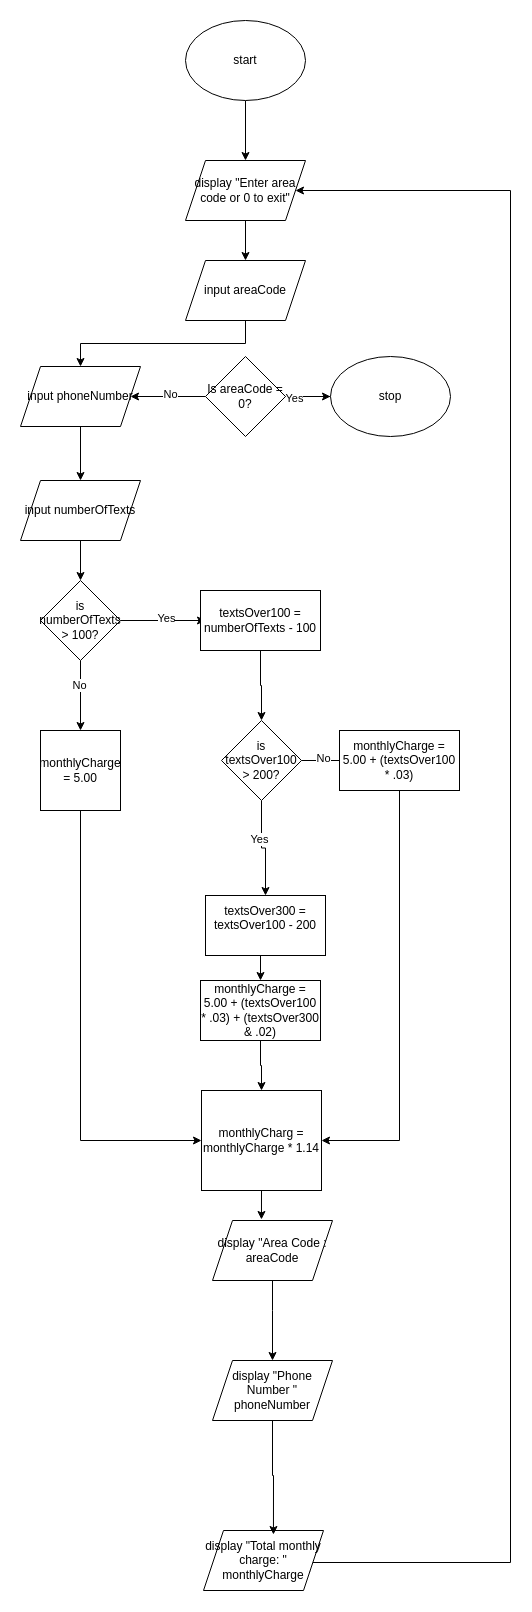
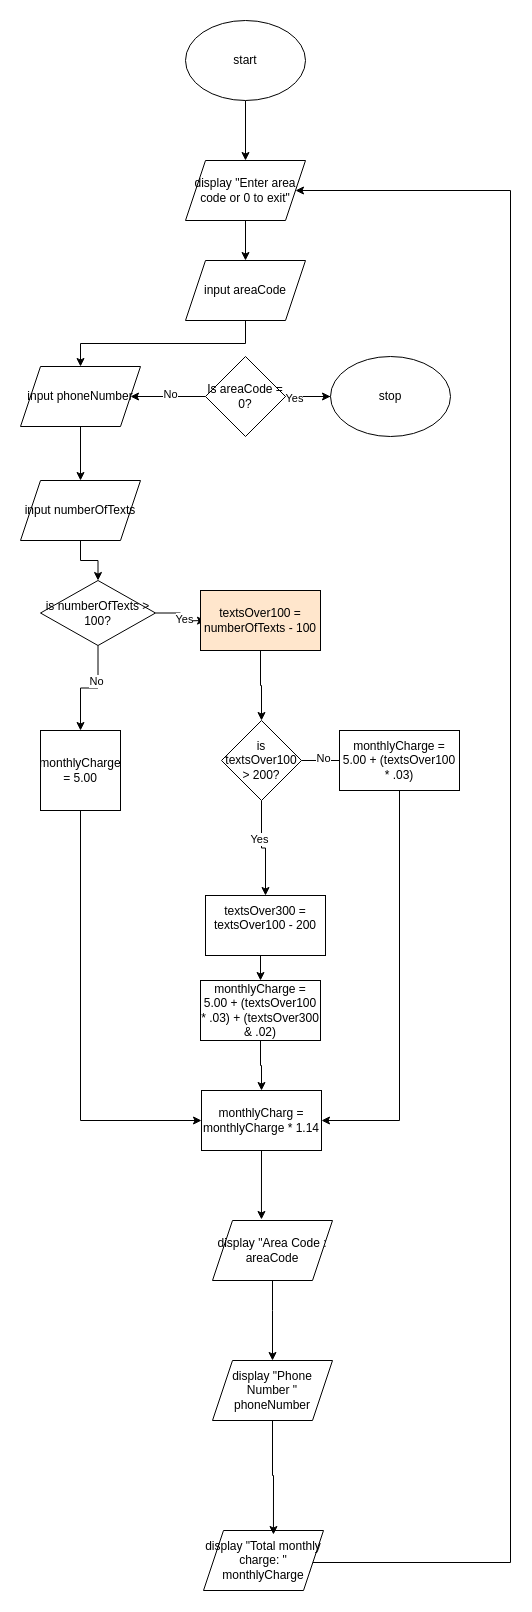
node "is numberOfTexts > 100?": size 80x80 -> 115x65
node "textsOver100 = numberOfTexts - 100": fillcolor #ffffff -> #ffe6cc
node "monthlyCharg = monthlyCharge * 1.14": size 120x100 -> 120x60
